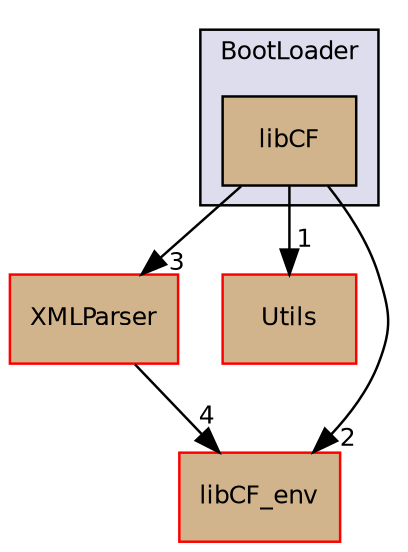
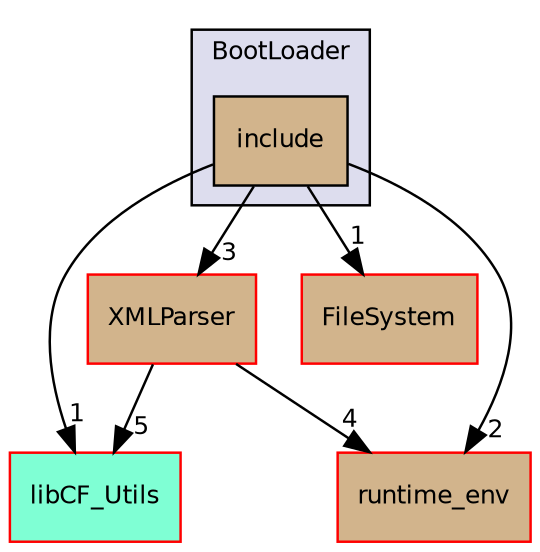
node "libCF": label "libCF" -> "include"
node "Utils": label "Utils" -> "FileSystem"
node "libCF_Utils": added
node "libCF_env": label "libCF_env" -> "runtime_env"
